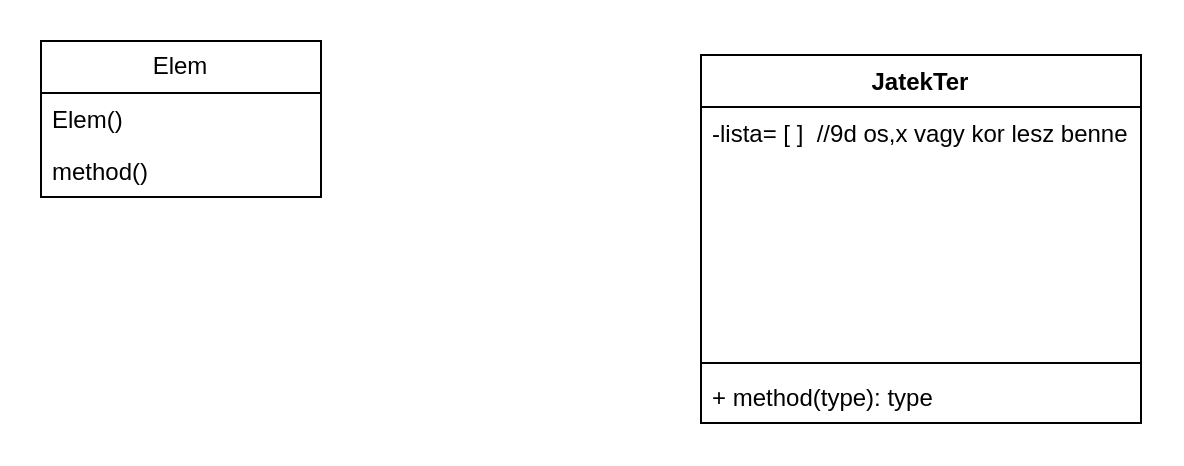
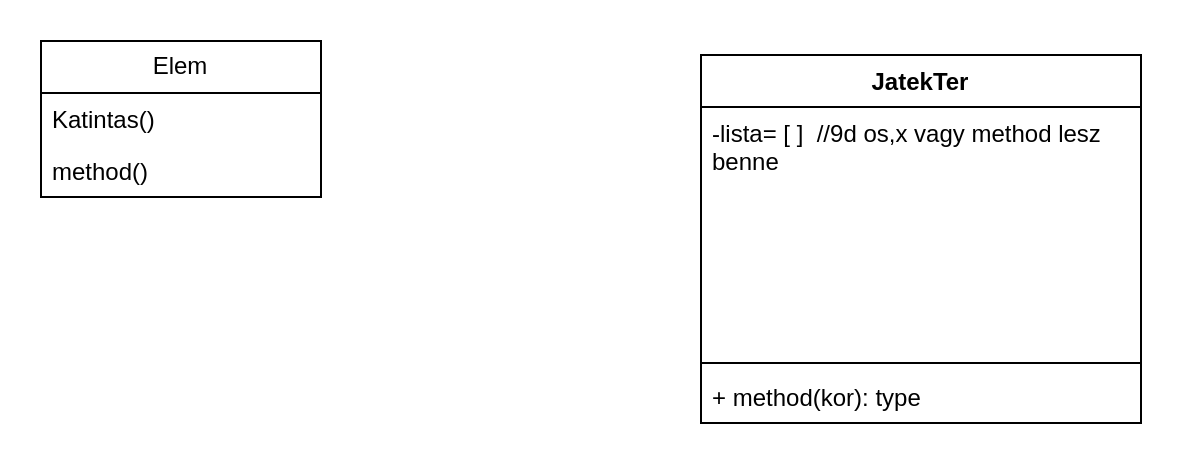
node "Elem()": label "Elem()" -> "Katintas()"
node "-lista= [ ] //9d os,x vagy kor lesz benne": label "-lista= [ ] //9d os,x vagy kor lesz benne" -> "-lista= [ ] //9d os,x vagy method lesz benne"
node "+ method(type): type": label "+ method(type): type" -> "+ method(kor): type"
